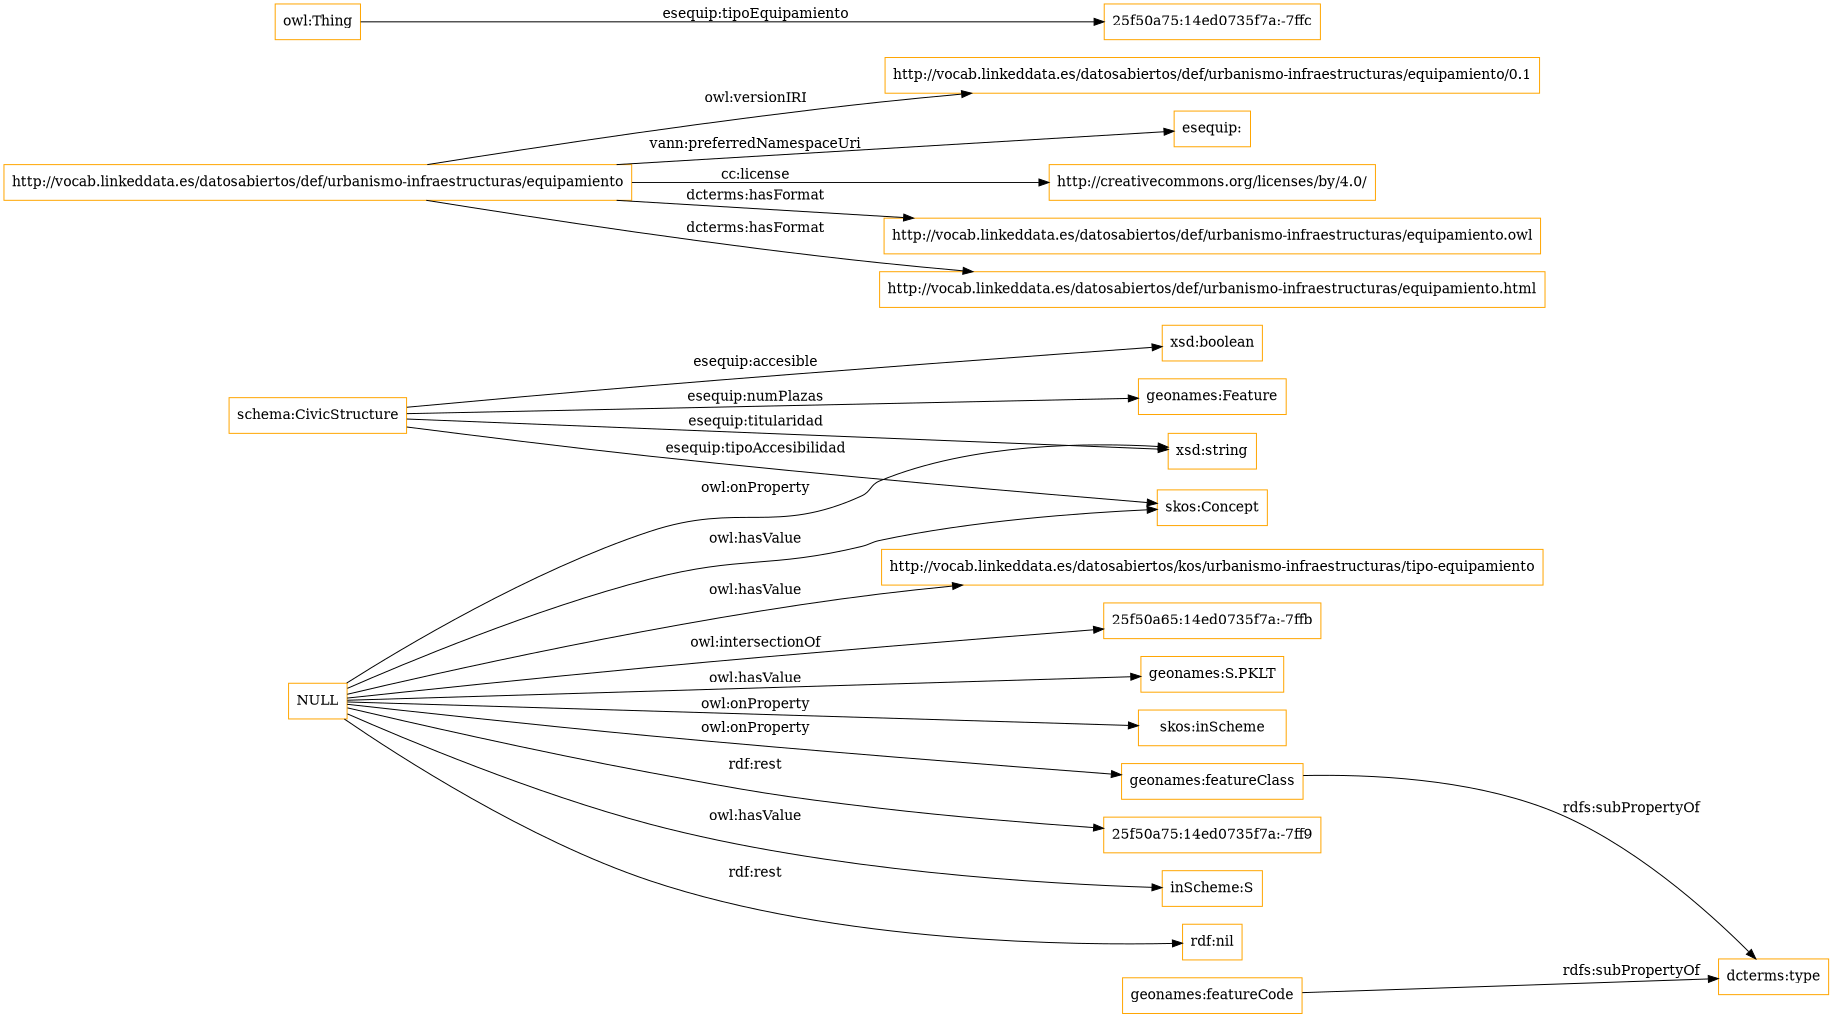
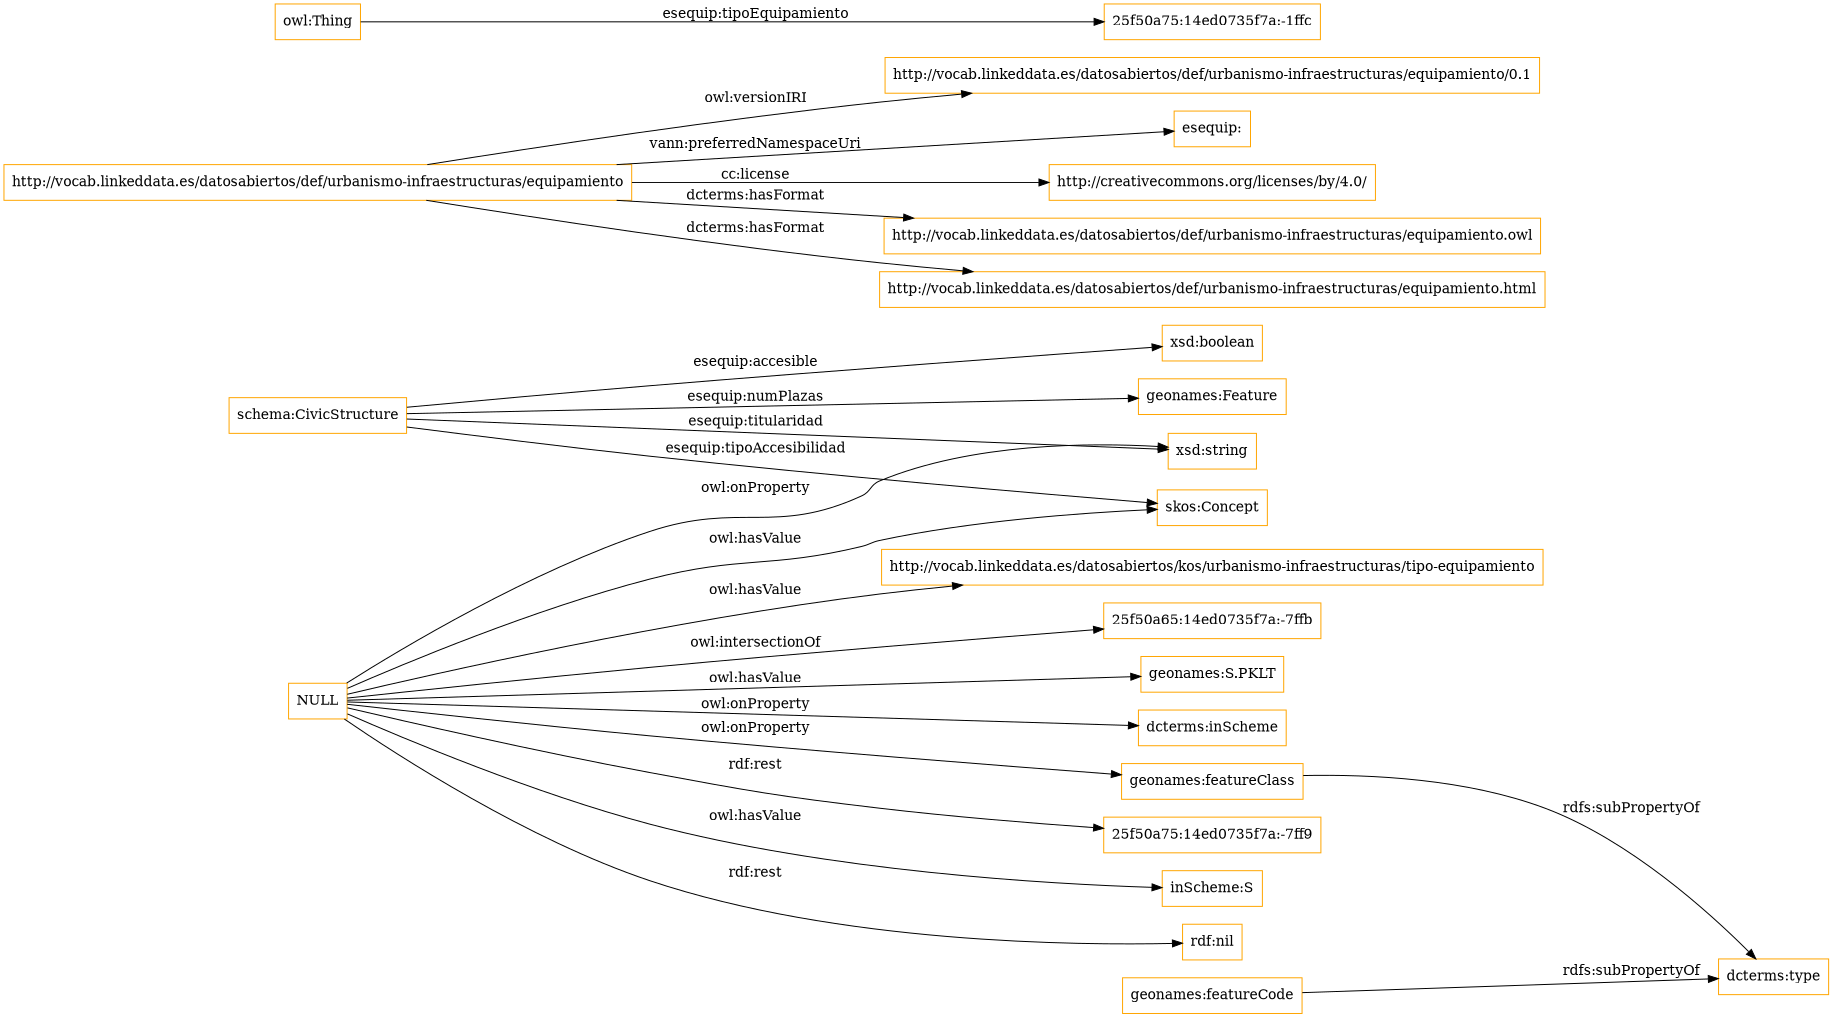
node "25f50a75:14ed0735f7a:-7ffc": label "25f50a75:14ed0735f7a:-7ffc" -> "25f50a75:14ed0735f7a:-1ffc"
node "skos:inScheme": label "skos:inScheme" -> "dcterms:inScheme"
